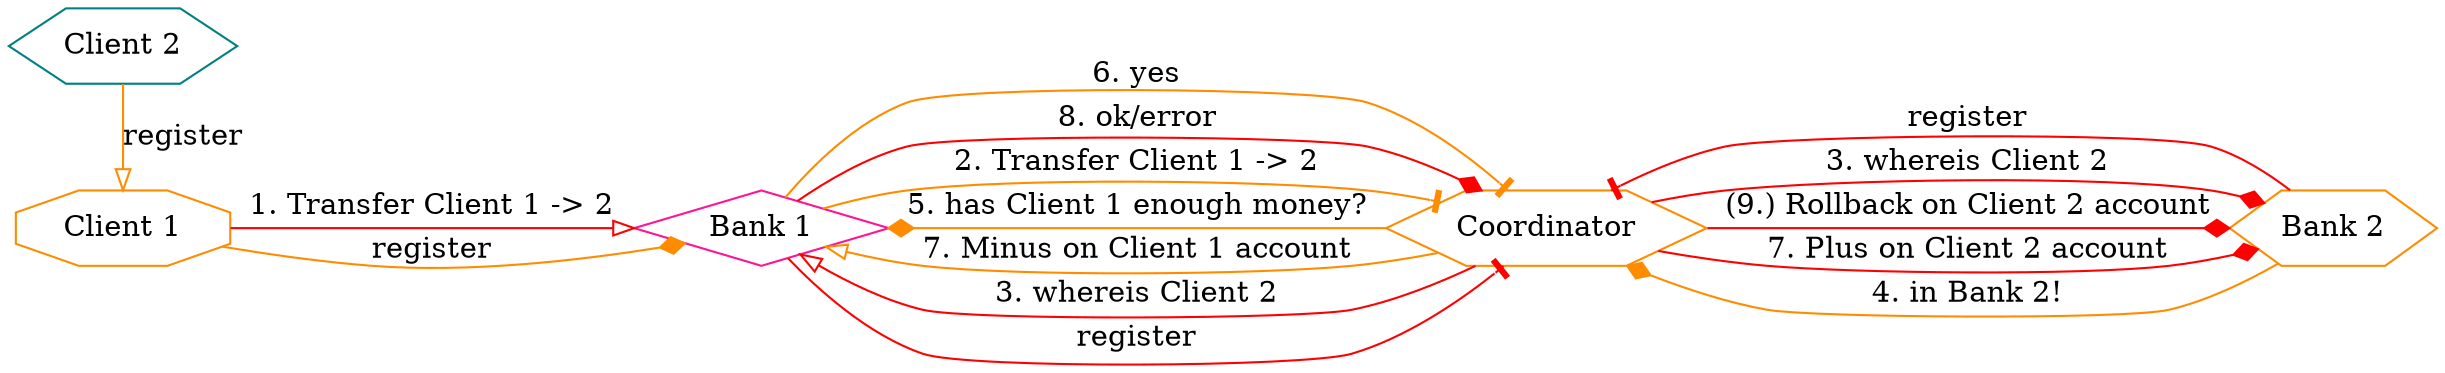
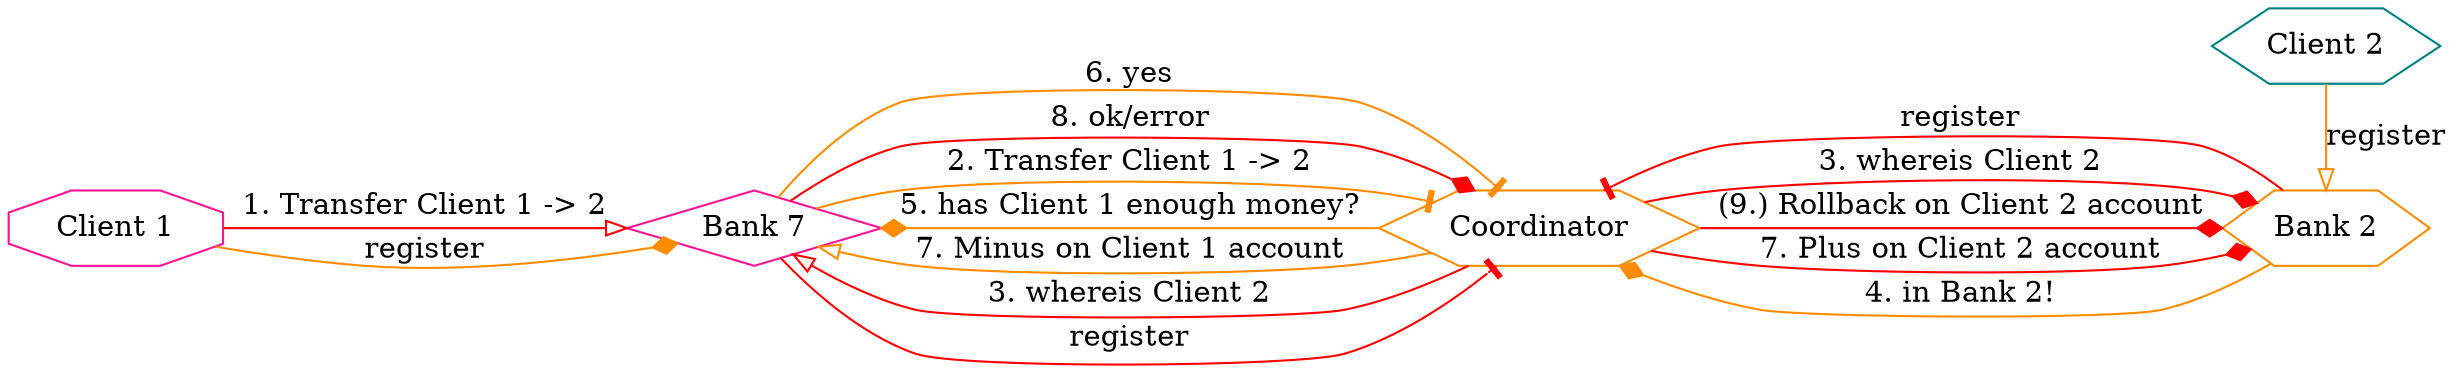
edge "Client 2" -> "Client 1": now "Client 2" -> "Bank 2"
node "Client 1": color darkorange -> deeppink
node "Bank 1": label "Bank 1" -> "Bank 7"
